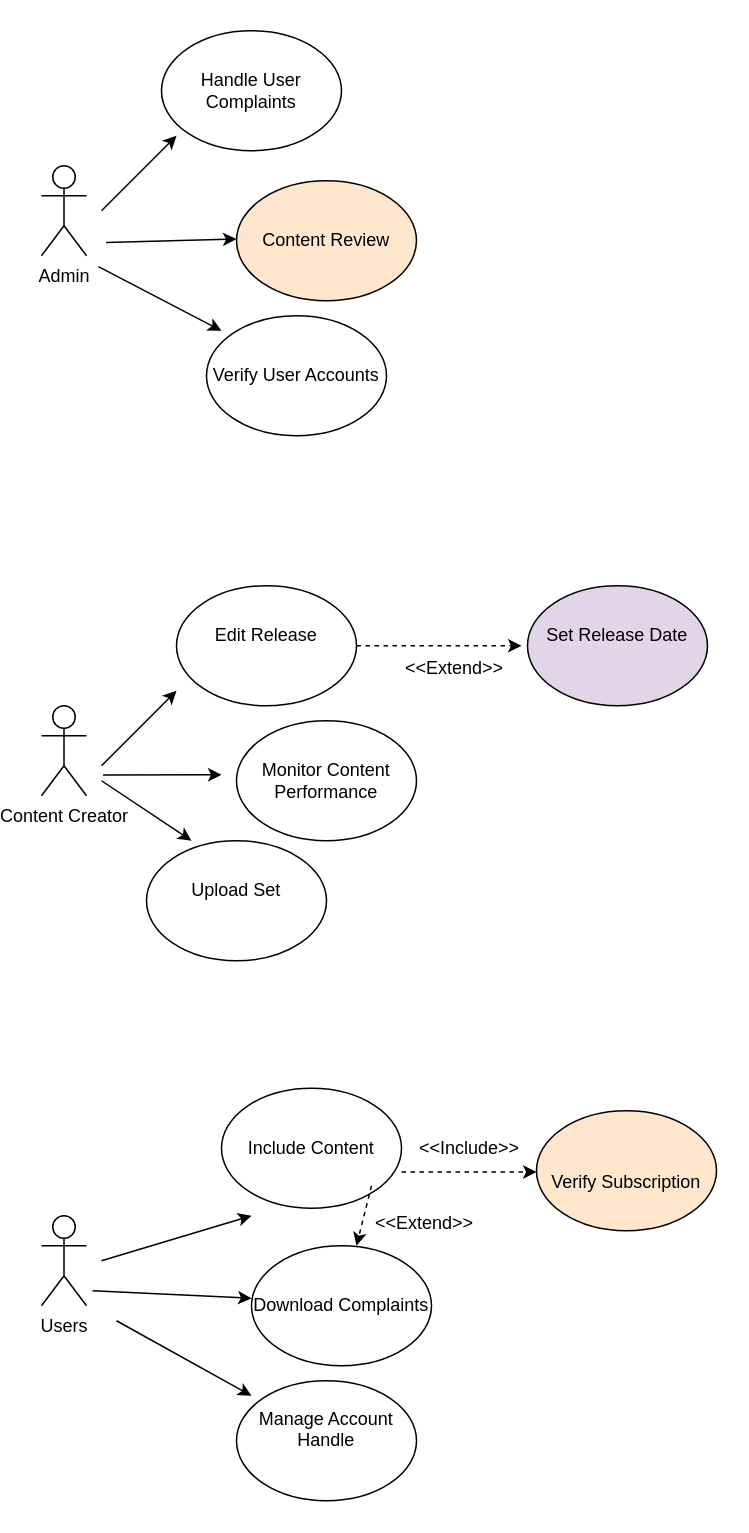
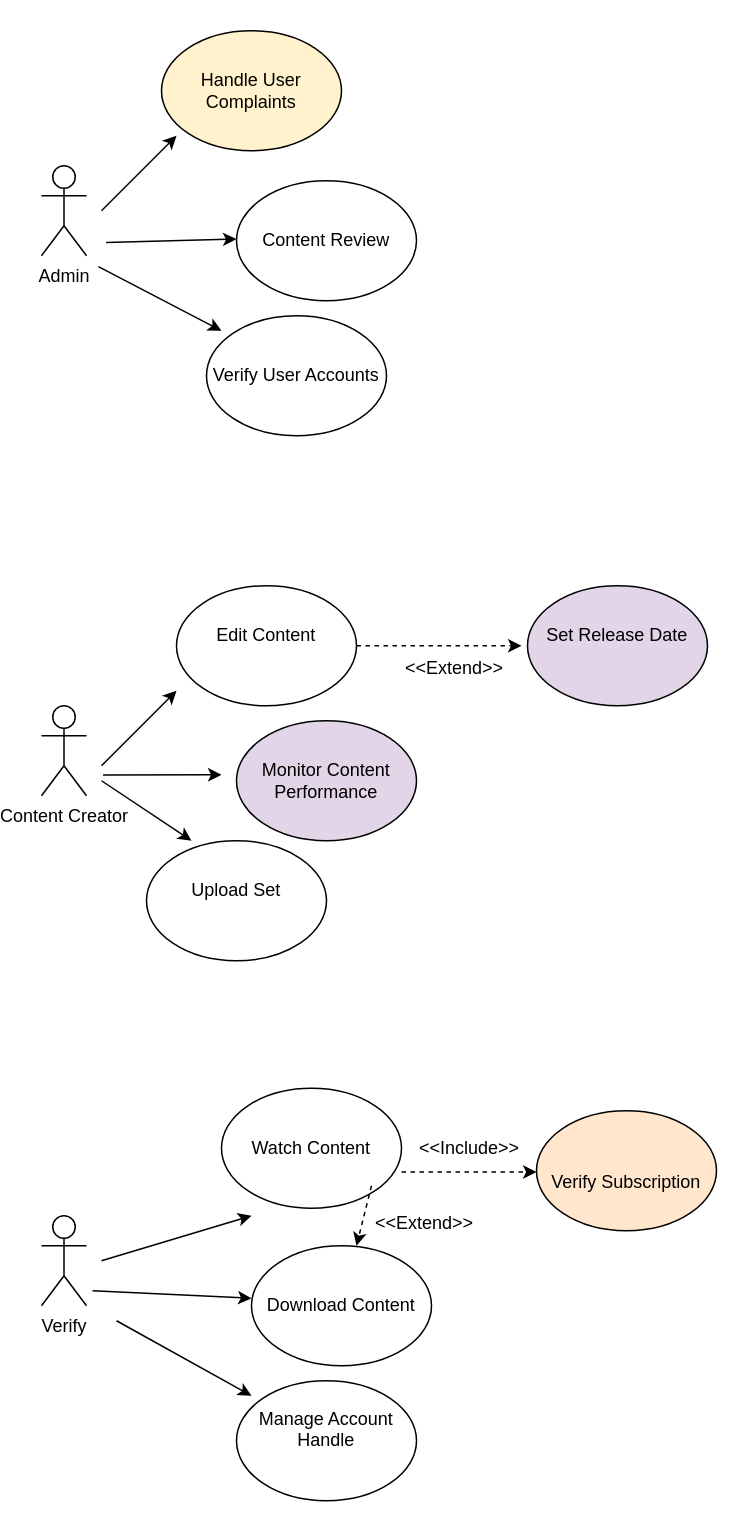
node "Handle User Complaints": fillcolor #ffffff -> #fff2cc
node "Content Review": fillcolor #ffe6cc -> #ffffff
node "Edit Release": label "Edit Release" -> "Edit Content"
node "Monitor Content Performance": fillcolor #ffffff -> #e1d5e7
node "Include Content": label "Include Content" -> "Watch Content"
node "Download Complaints": label "Download Complaints" -> "Download Content"
node "Users": label "Users" -> "Verify"
